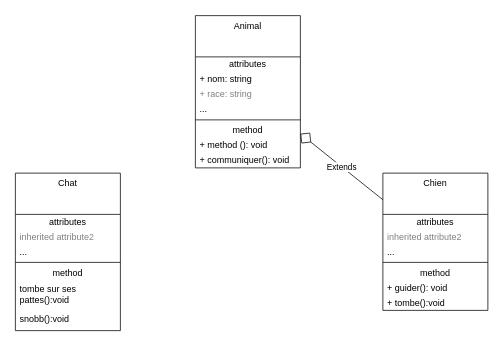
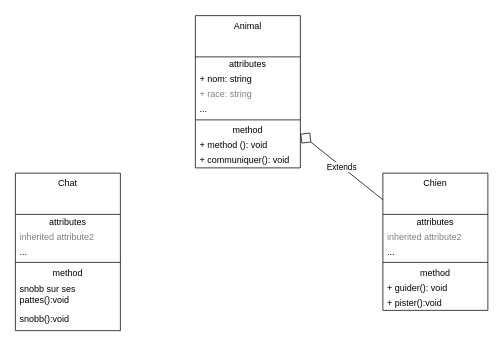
node "tombe sur ses pattes():void": label "tombe sur ses pattes():void" -> "snobb sur ses pattes():void"
node "+ tombe():void": label "+ tombe():void" -> "+ pister():void"
